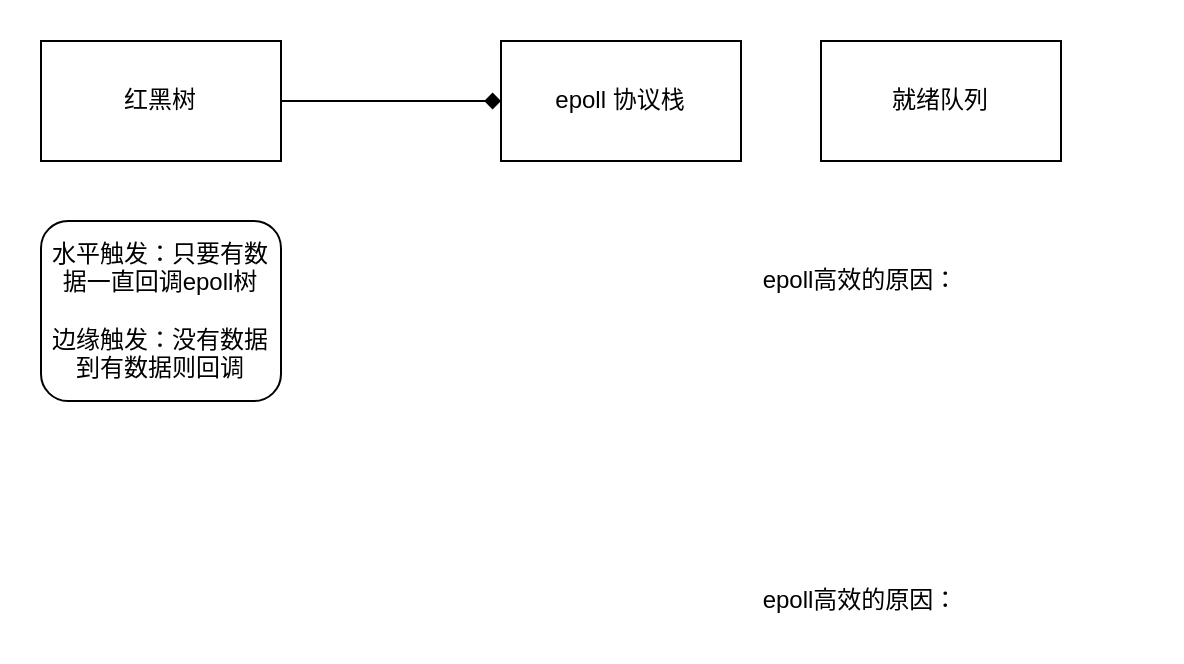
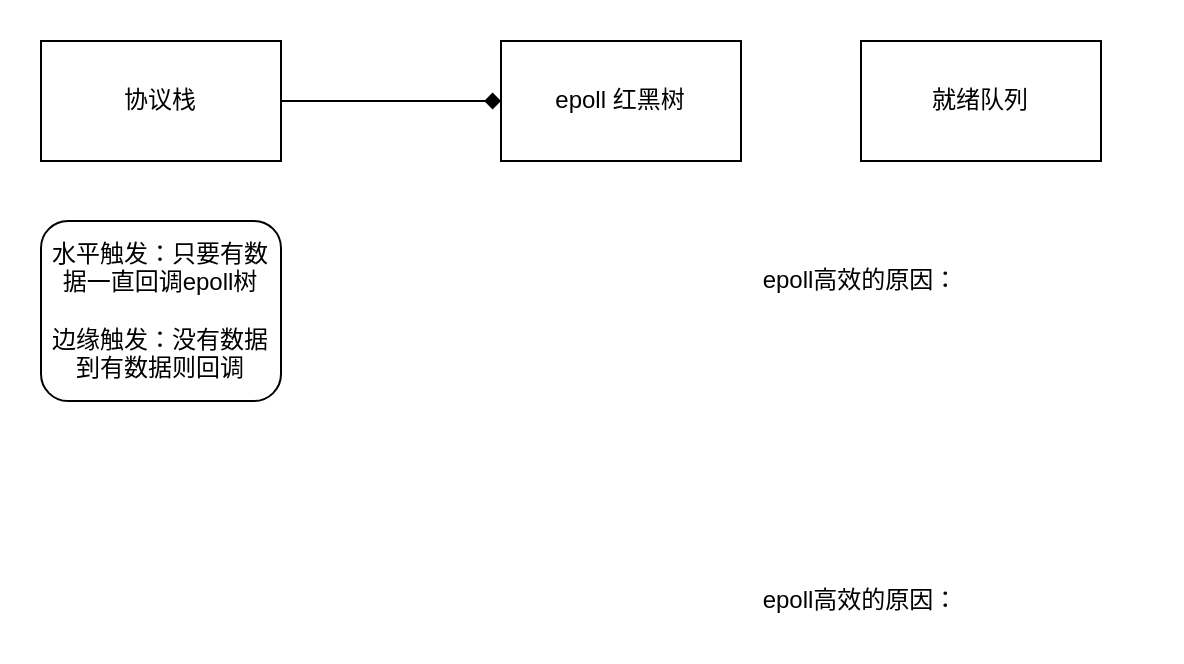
node "红黑树": label "红黑树" -> "协议栈"
node "epoll 协议栈": label "epoll 协议栈" -> "epoll 红黑树"
node "就绪队列": moved (941, 101) -> (981, 101)
